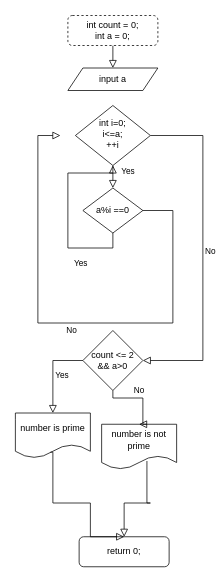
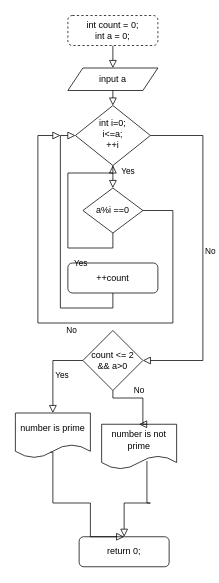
edge "input a" -> "int i=0; i<=a; ++i": added
edge "++count" -> "int i=0; i<=a; ++i": added
node "++count": added
